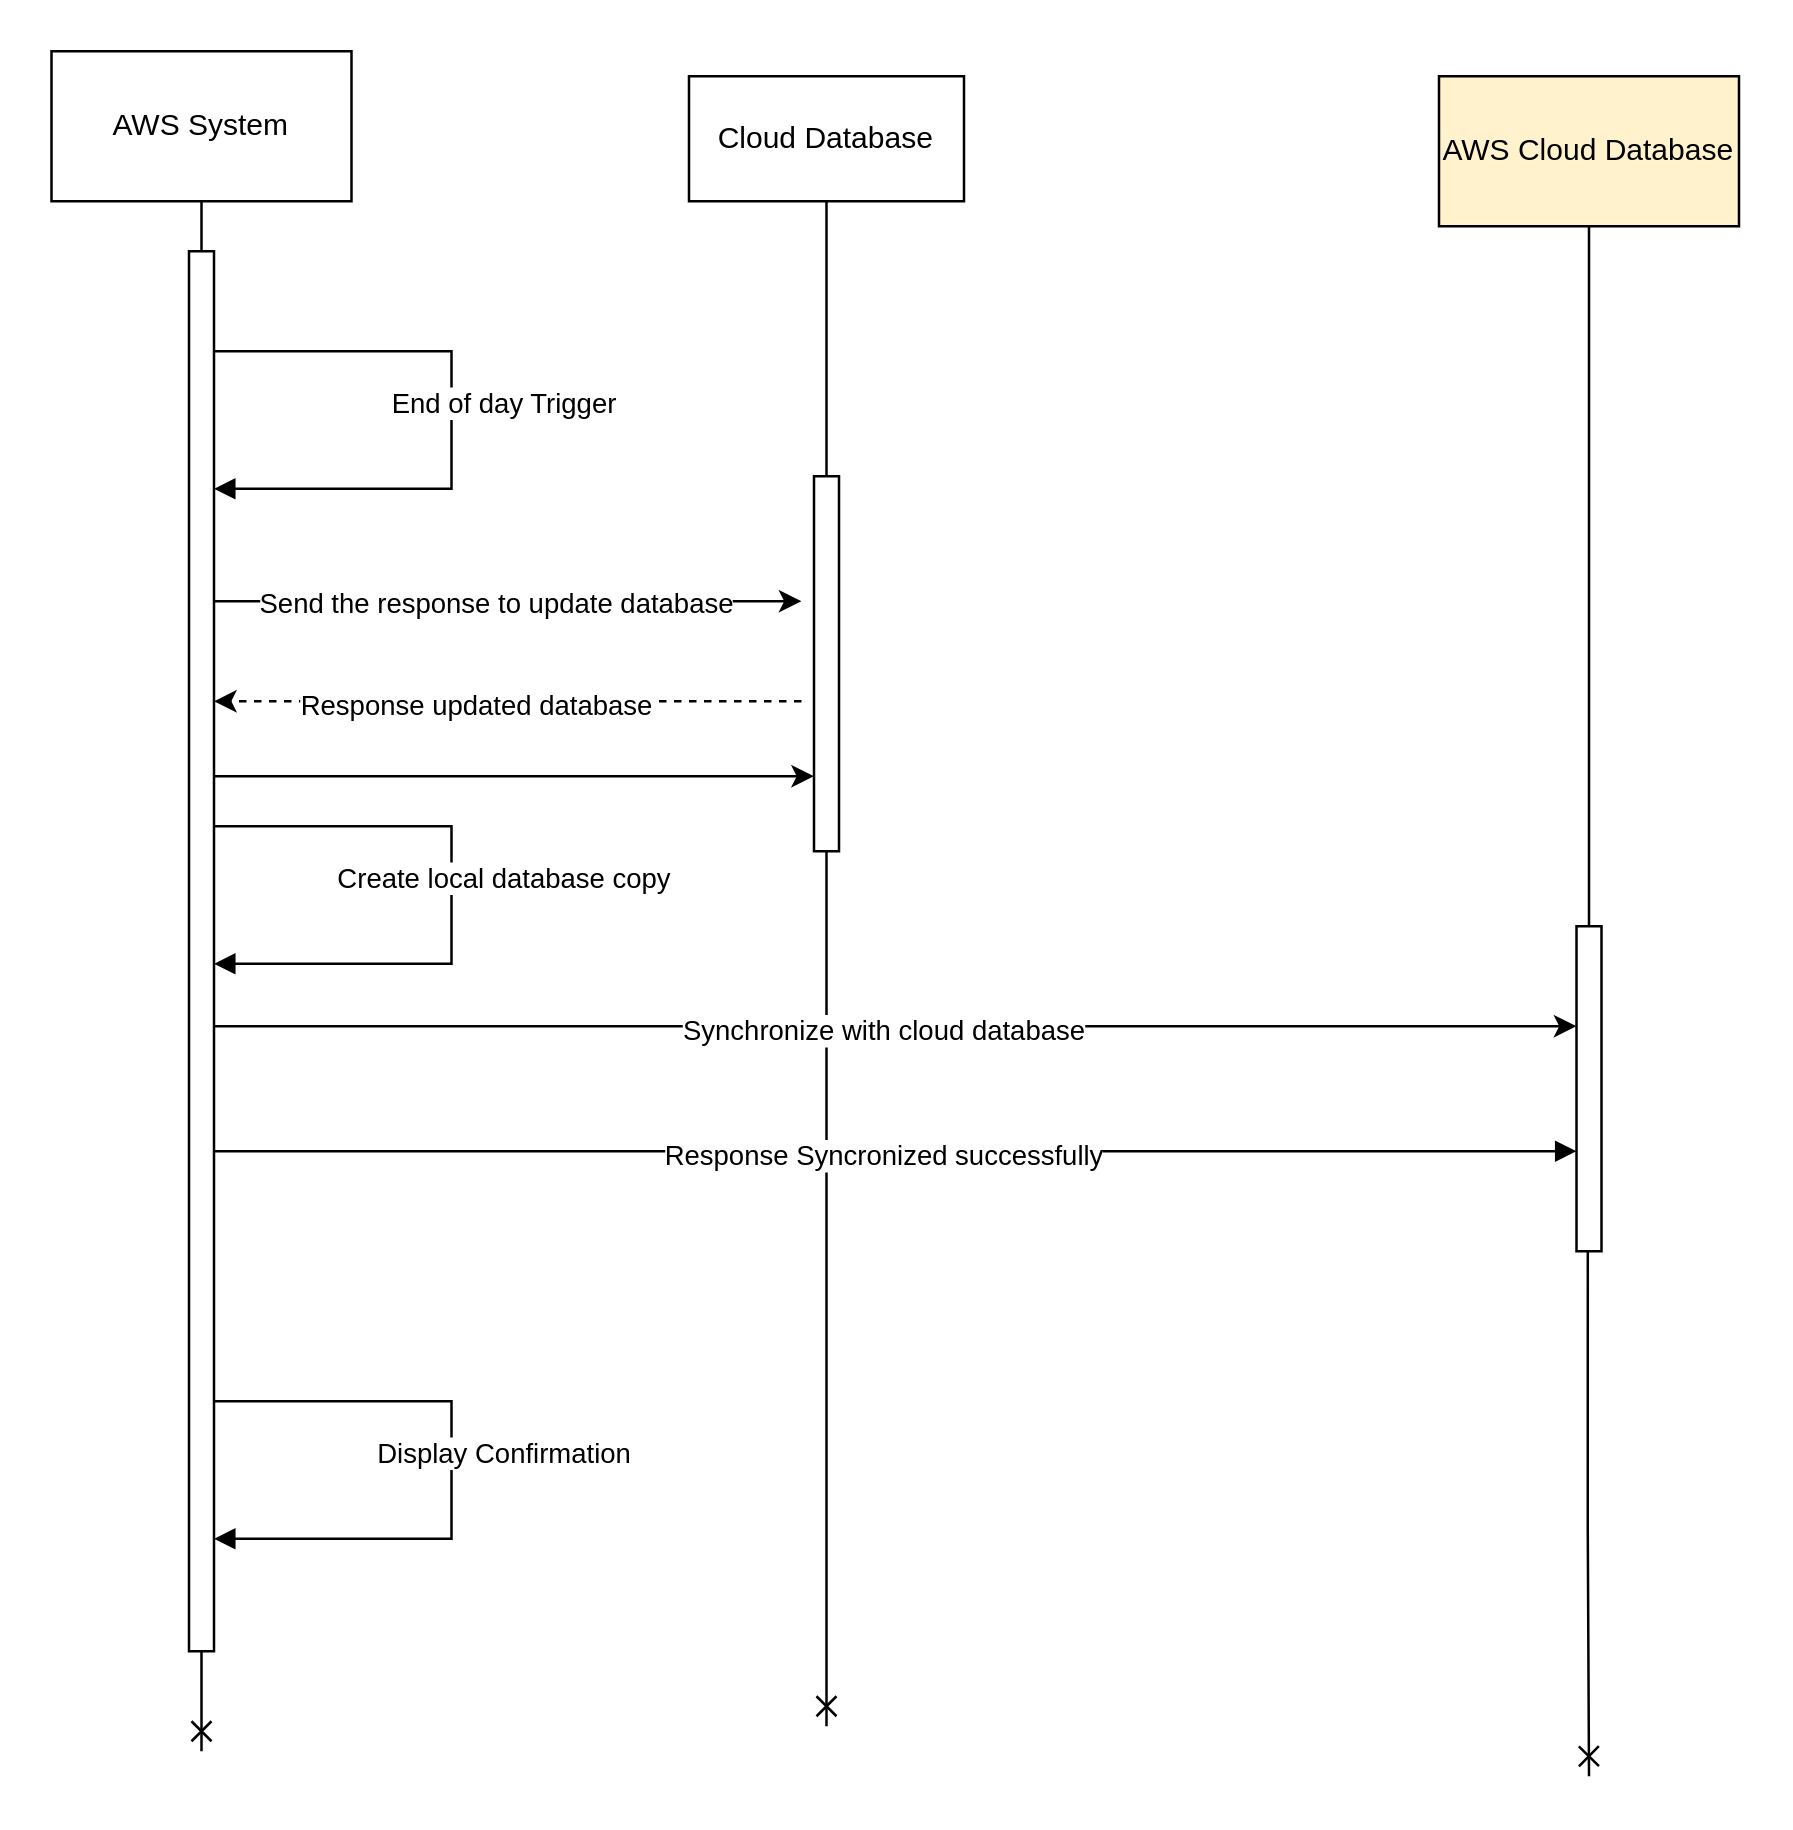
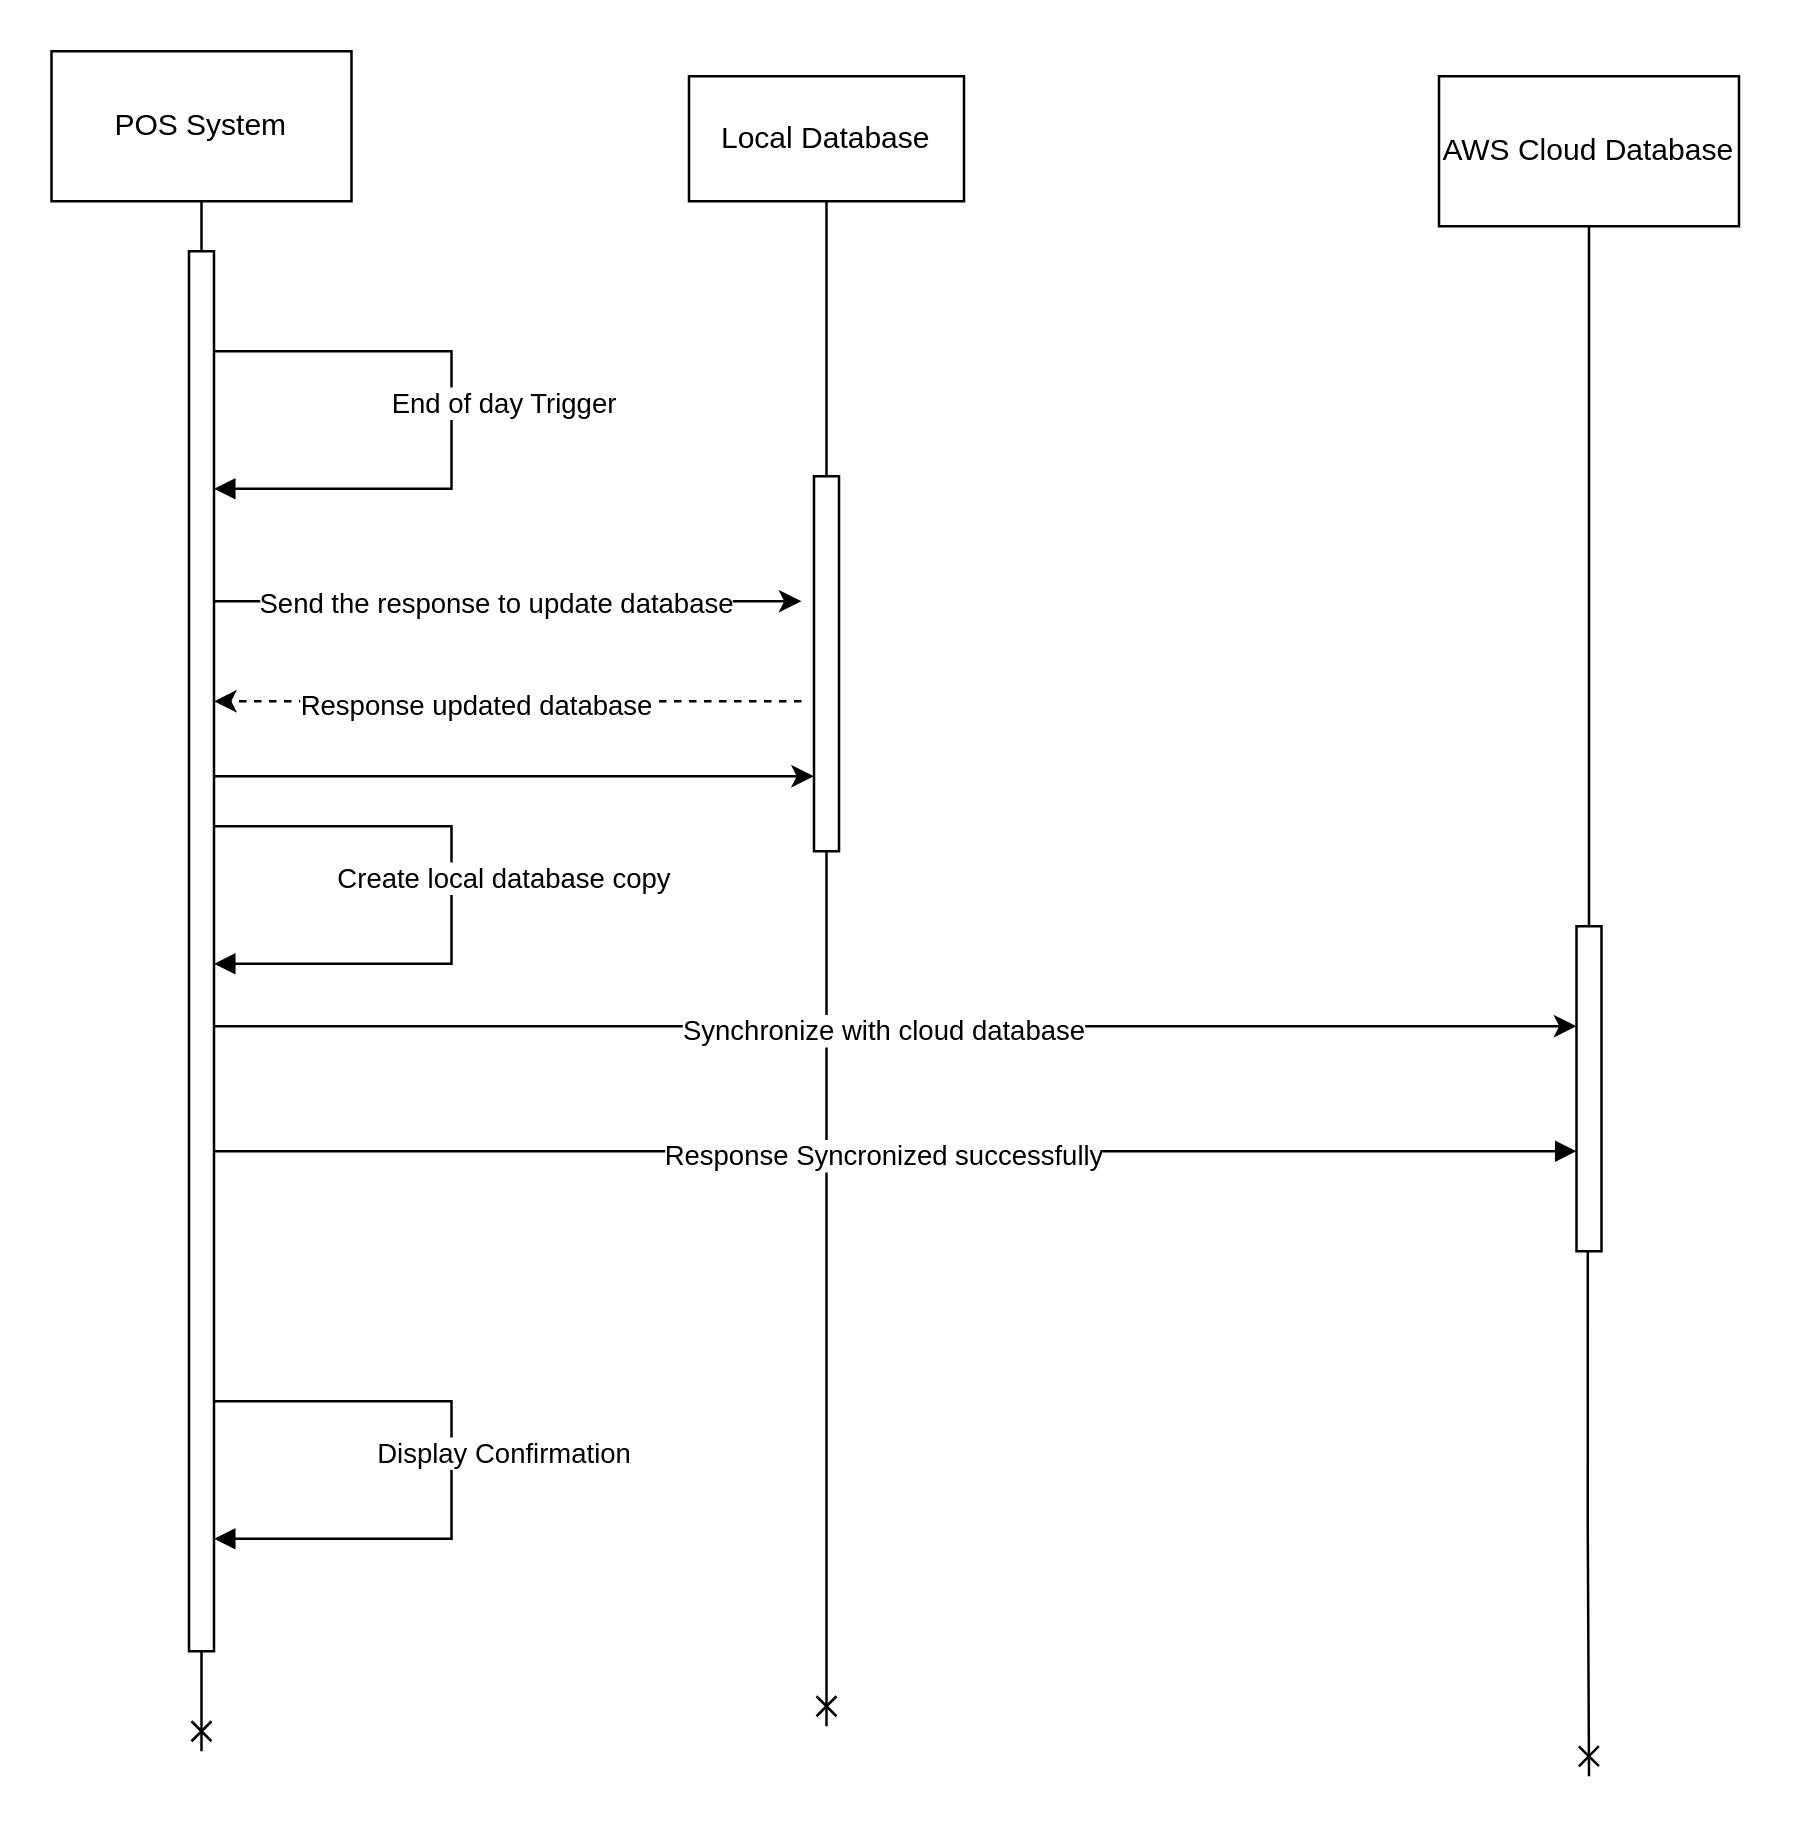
node "AWS System": label "AWS System" -> "POS System"
node "Cloud Database": label "Cloud Database" -> "Local Database"
node "AWS Cloud Database": fillcolor #fff2cc -> #ffffff
